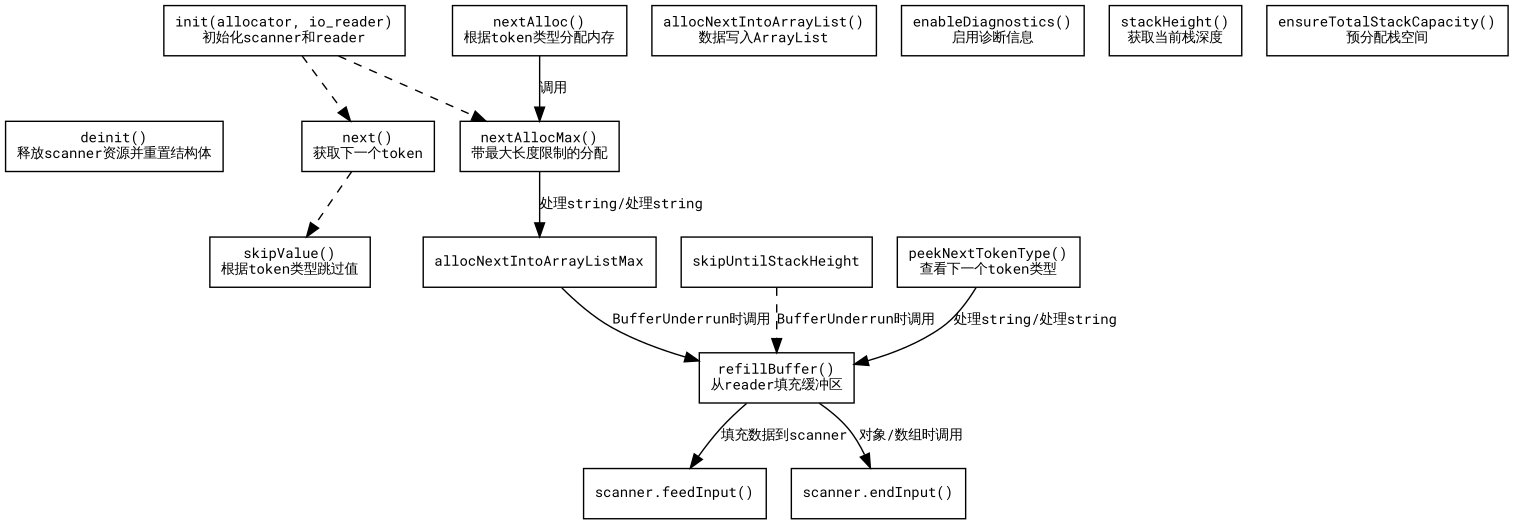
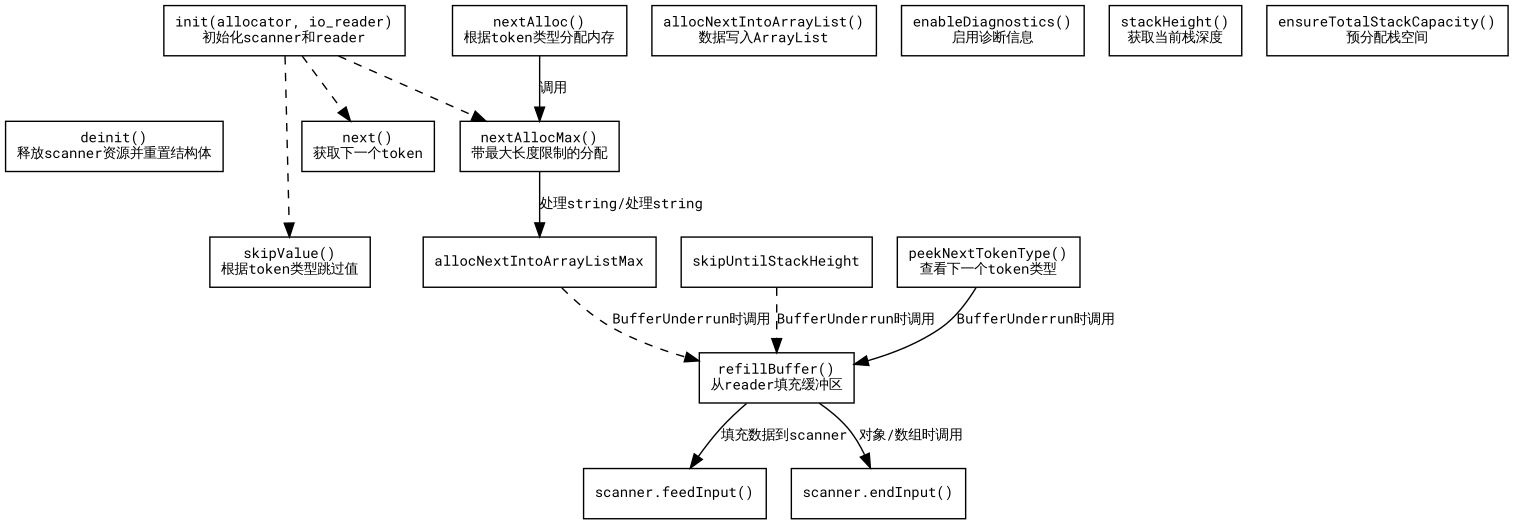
edge "next() 获取下一个token" -> "skipValue() 根据token类型跳过值": now "init(allocator, io_reader) 初始化scanner和reader" -> "skipValue() 根据token类型跳过值"
edge "peekNextTokenType() 查看下一个token类型" -> "refillBuffer() 从reader填充缓冲区": label "处理string/处理string" -> "BufferUnderrun时调用"
edge "allocNextIntoArrayListMax" -> "refillBuffer() 从reader填充缓冲区": style solid -> dashed
